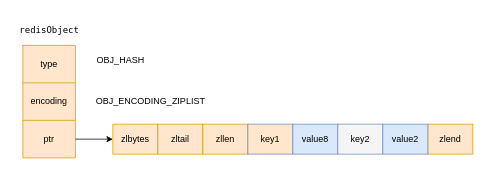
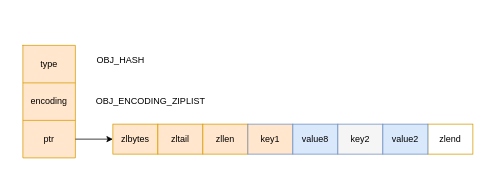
node "redisObject": removed
node "zlend": fillcolor #ffe6cc -> #ffffff
